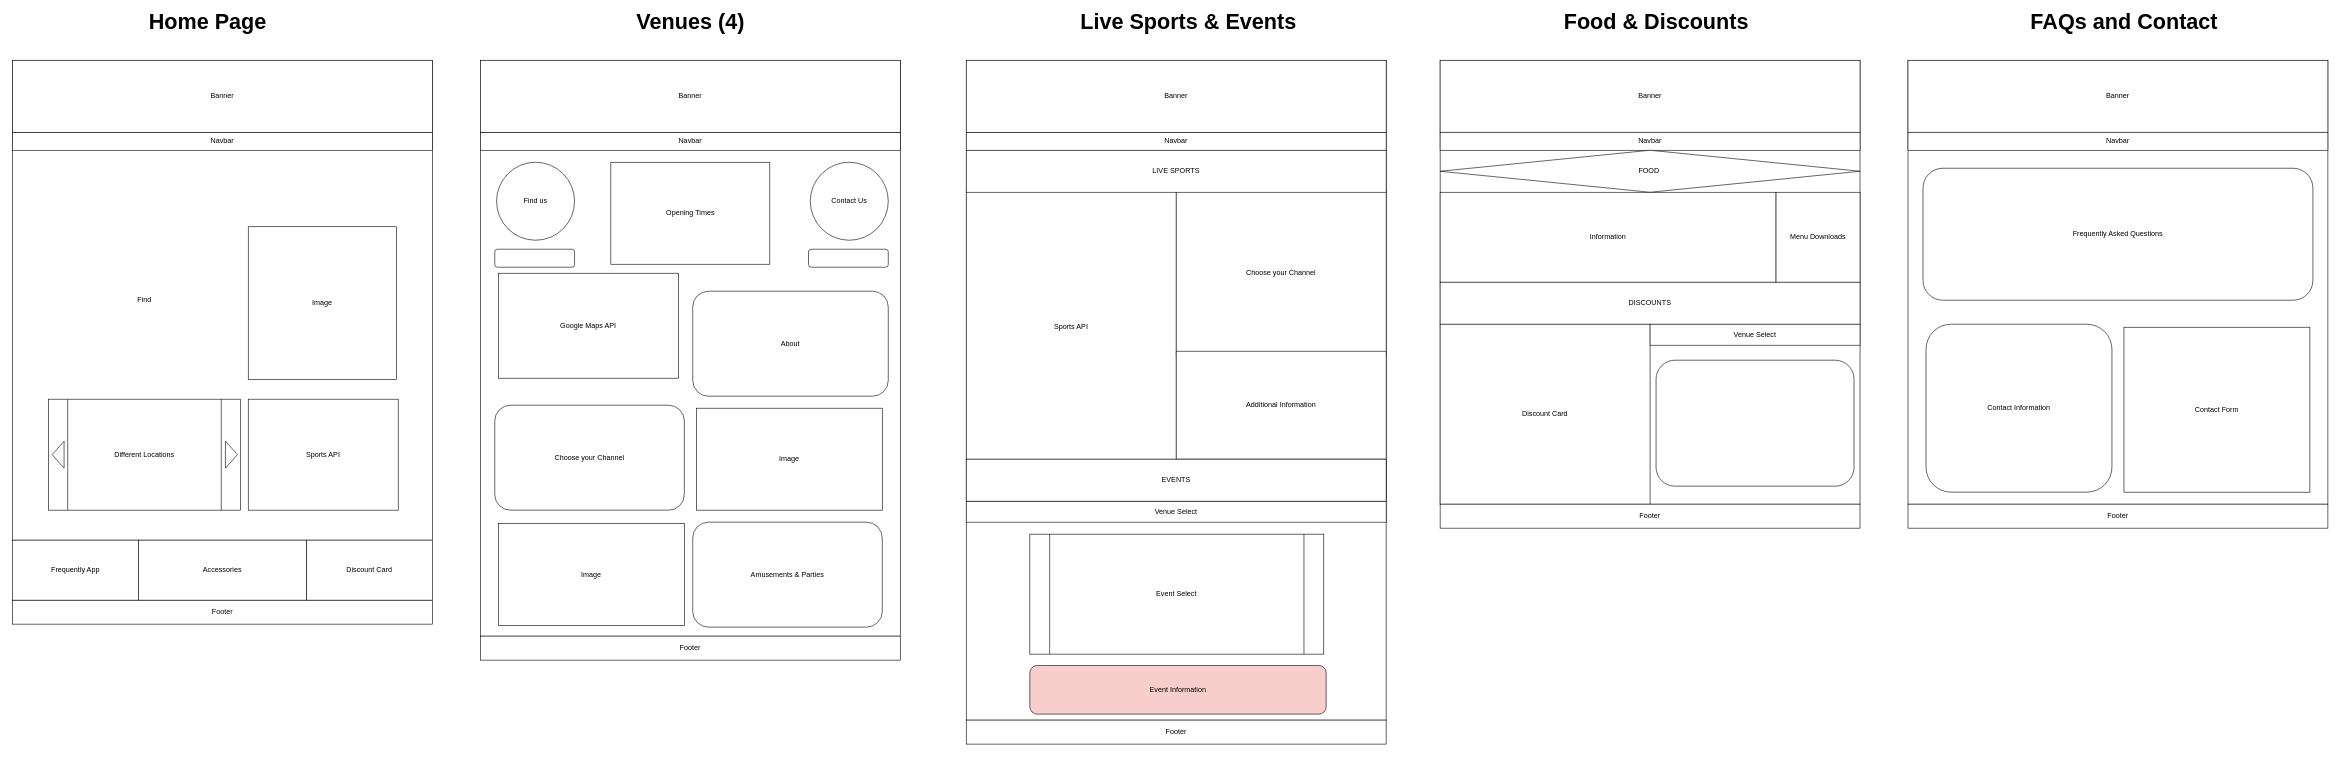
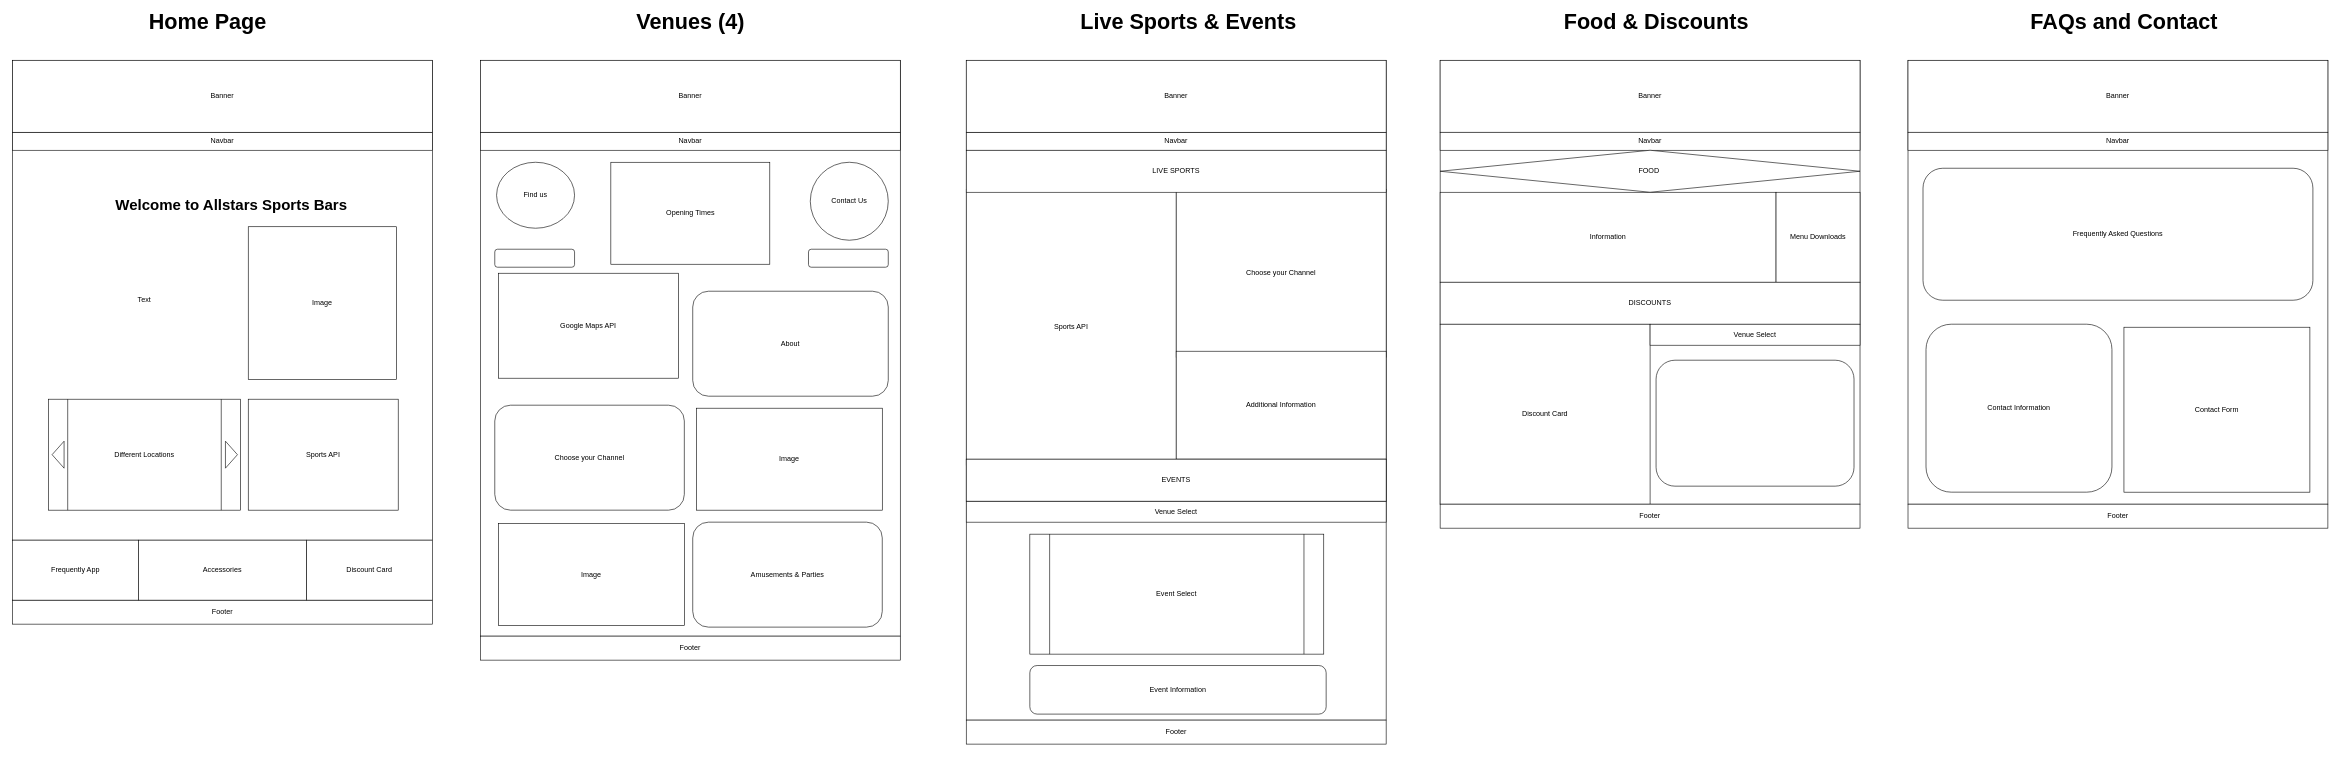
node "Find us": size 78x78 -> 78x66
node "Welcome to Allstars Sports Bars": added
node "Find": label "Find" -> "Text"
node "Event Information": fillcolor #f8cecc -> #ffffff
